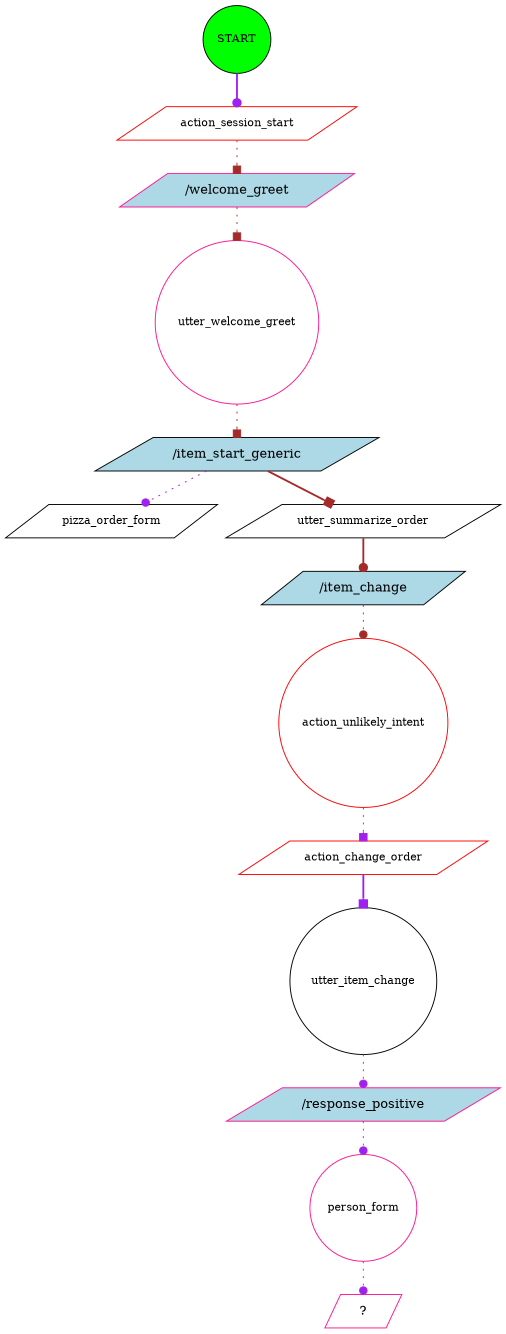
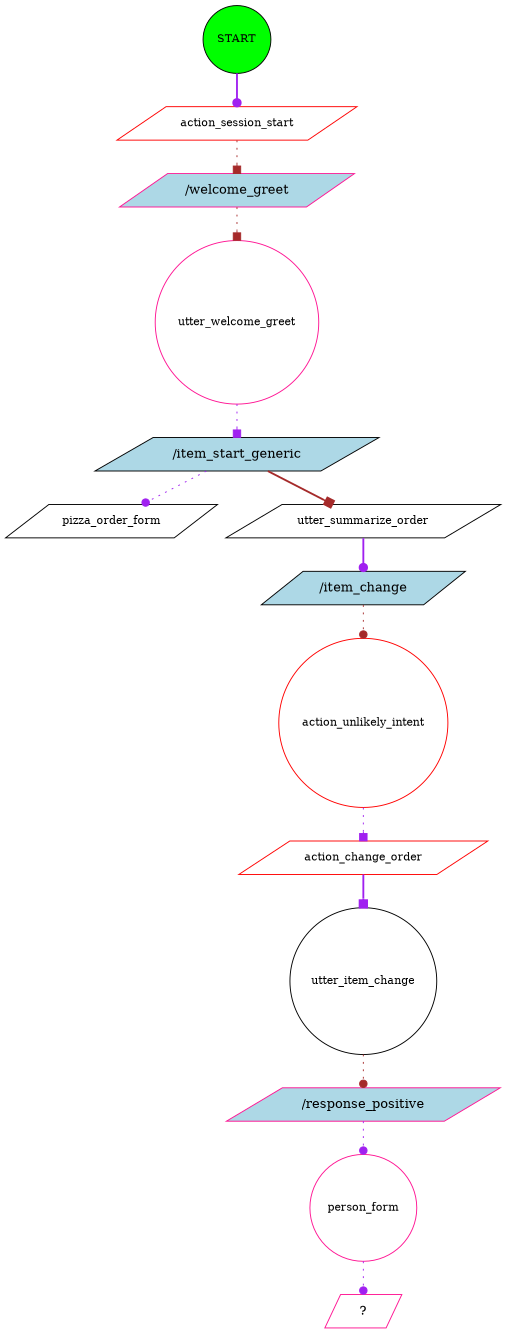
edge "utter_welcome_greet" -> "/item_start_generic": color brown -> purple
edge "utter_summarize_order" -> "/item_change": color brown -> purple
edge "utter_item_change" -> "/response_positive": color purple -> brown
